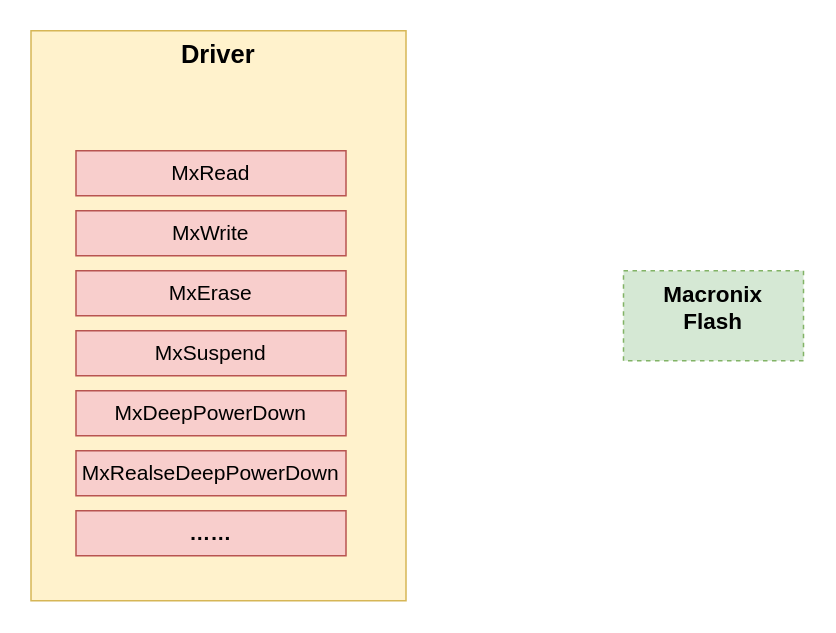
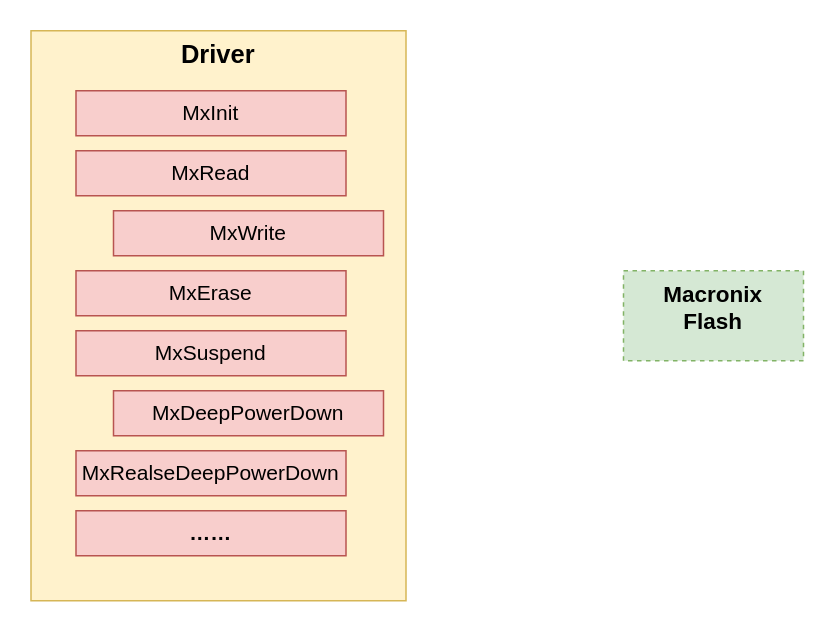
node "MxInit": added
node "MxWrite": moved (211, 233) -> (248, 233)
node "MxDeepPowerDown": moved (211, 413) -> (248, 413)
